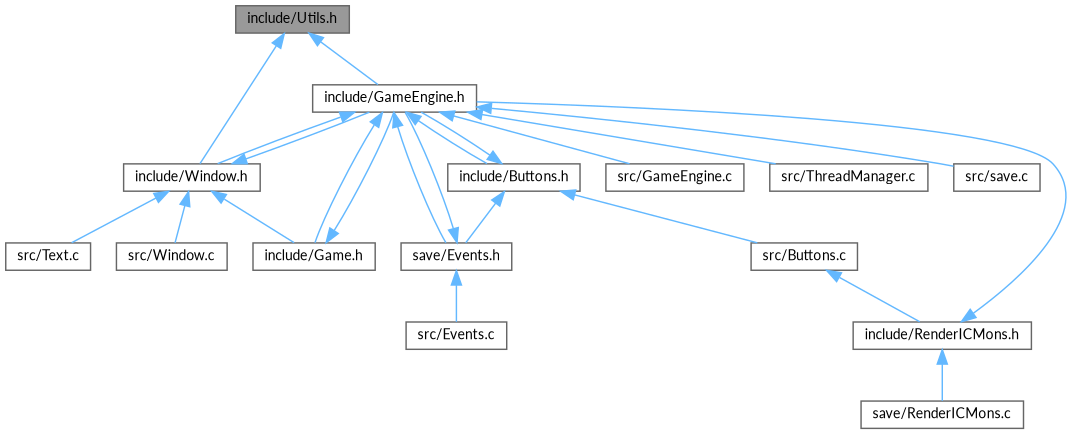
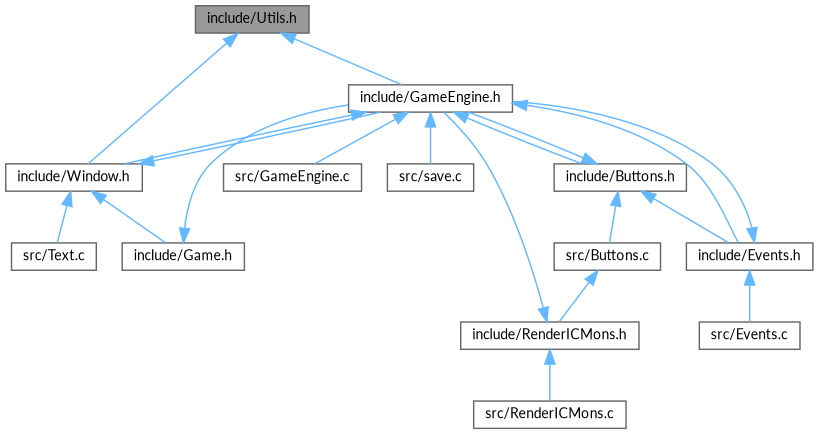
node "src/ThreadManager.c": removed
edge "include/Game.h" -> "include/GameEngine.h": removed
node "src/Window.c": removed
node "save/Events.h": label "save/Events.h" -> "include/Events.h"
node "save/RenderICMons.c": label "save/RenderICMons.c" -> "src/RenderICMons.c"
